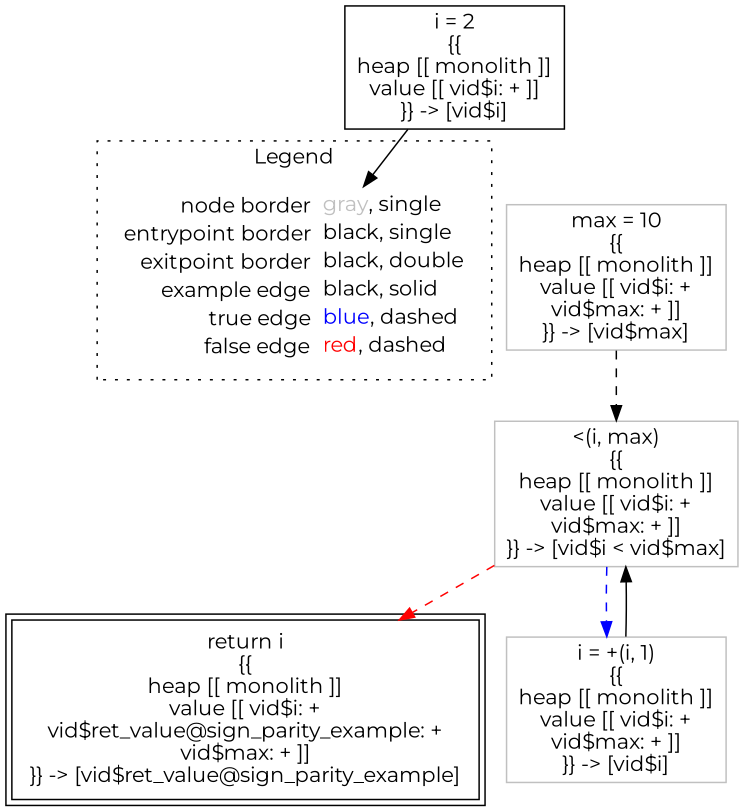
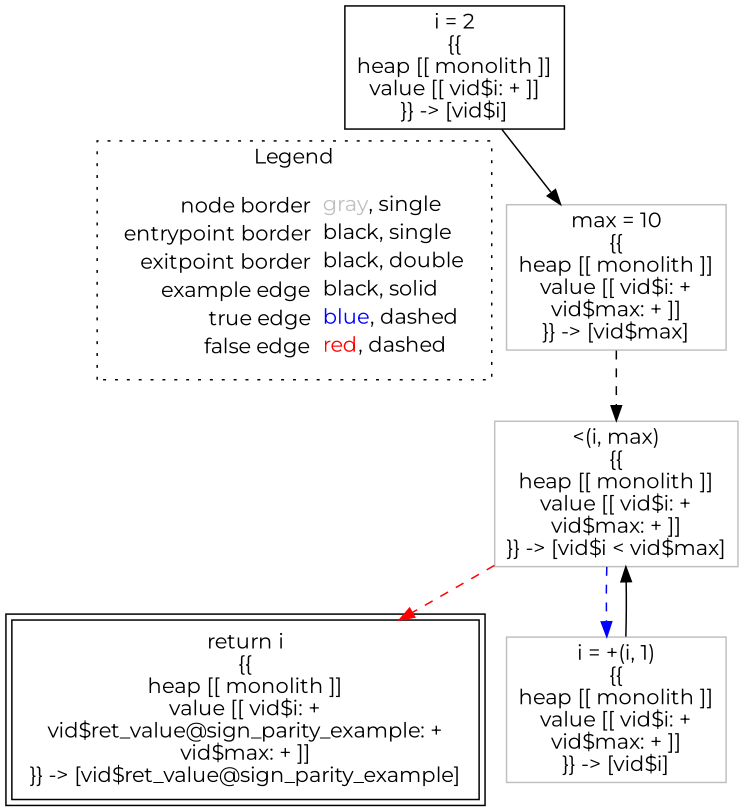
edge "i = 2" -> "node border": now "i = 2" -> "max = 10"
